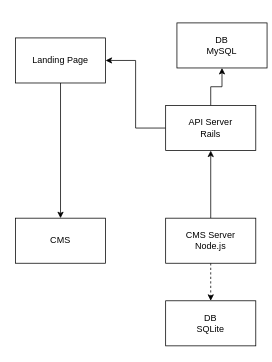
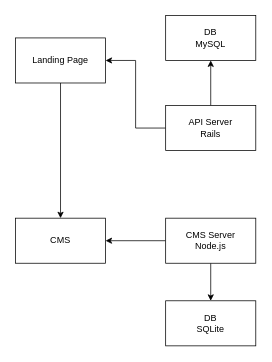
node "DB MySQL": moved (222, 45) -> (210, 38)
edge "CMS Server Node.js" -> "API Server Rails": now "CMS Server Node.js" -> "CMS"
edge "CMS Server Node.js" -> "DB SQLite": style dashed -> solid
